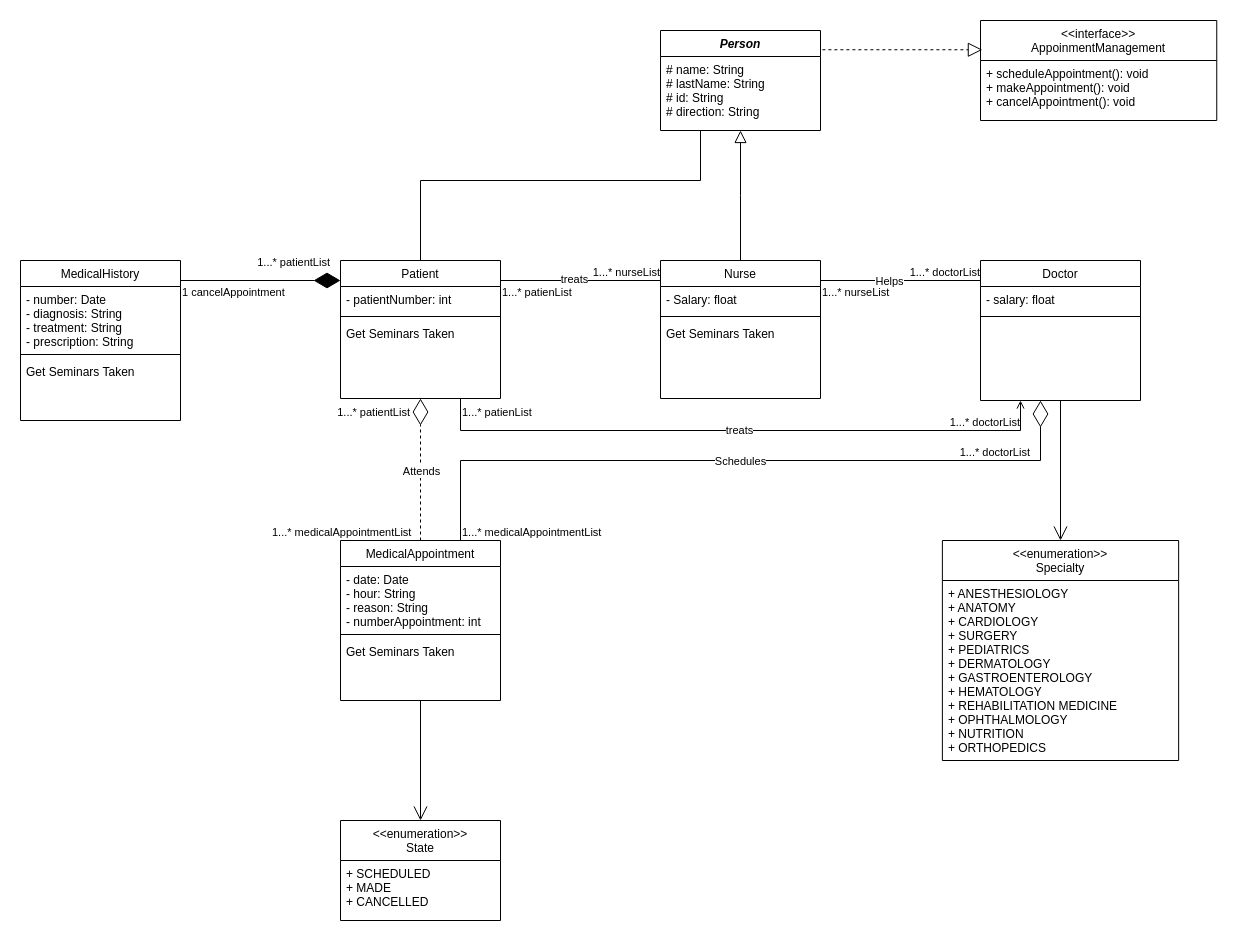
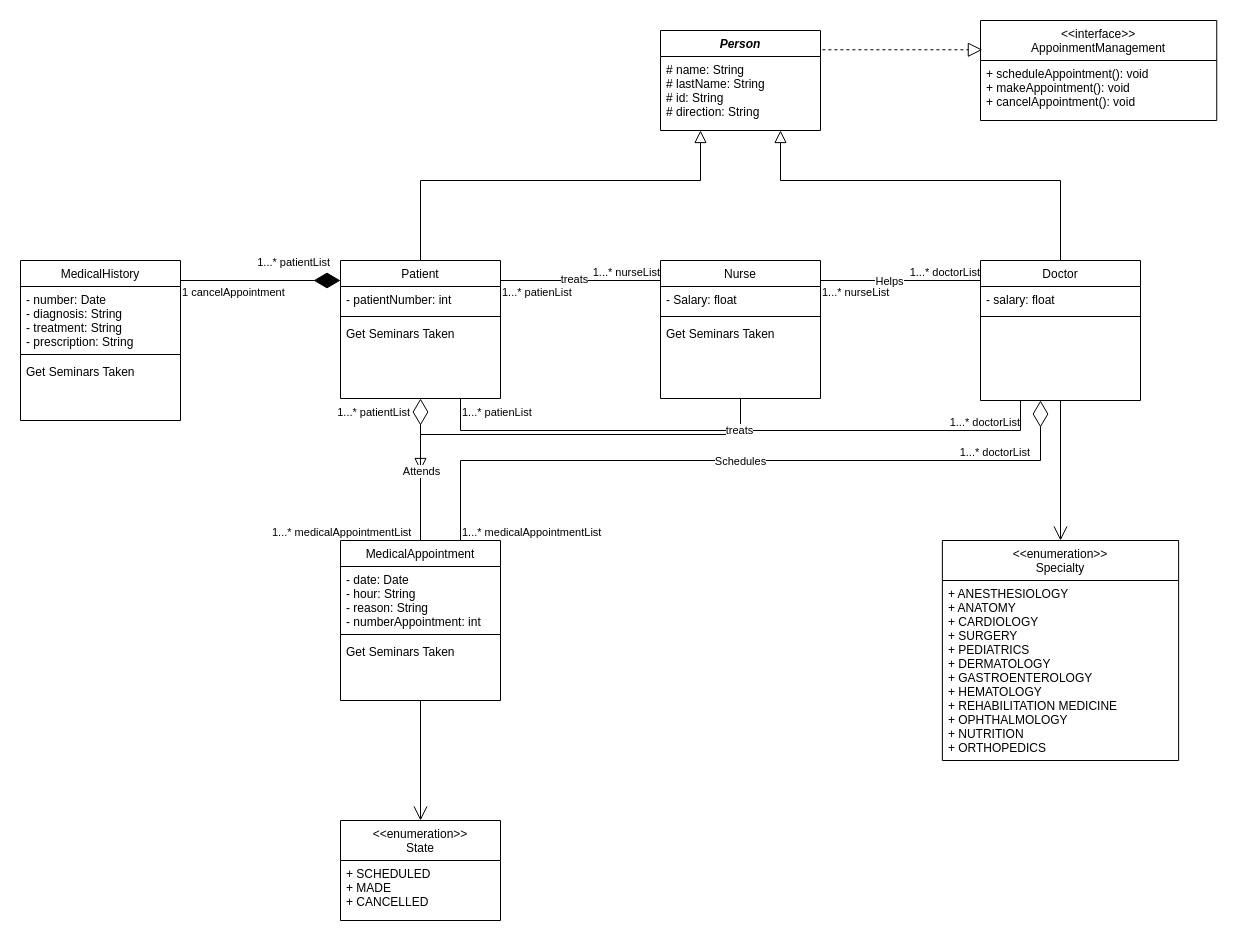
edge "Person" -- "Patient": arrowhead none -> block
edge "Doctor" -> "Person": added
edge "Nurse" -> "Person": now "Nurse" -> "Attends"
edge "Patient" -> "Doctor": arrowhead open -> none
edge "MedicalAppointment" -> "Patient": style dashed -> solid
